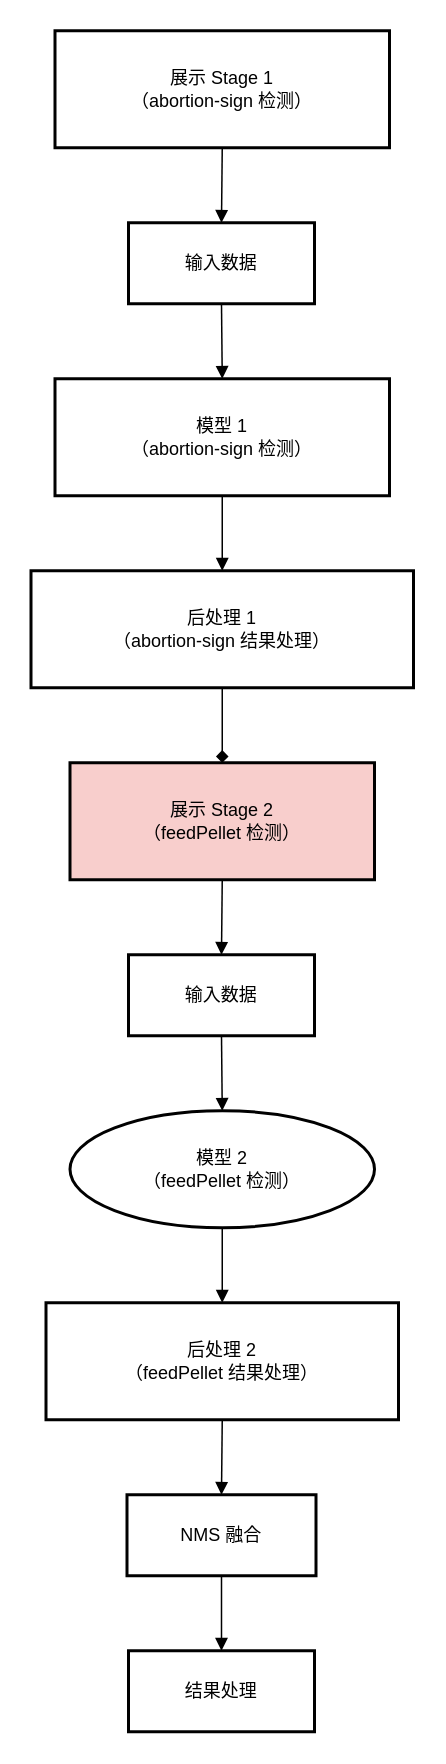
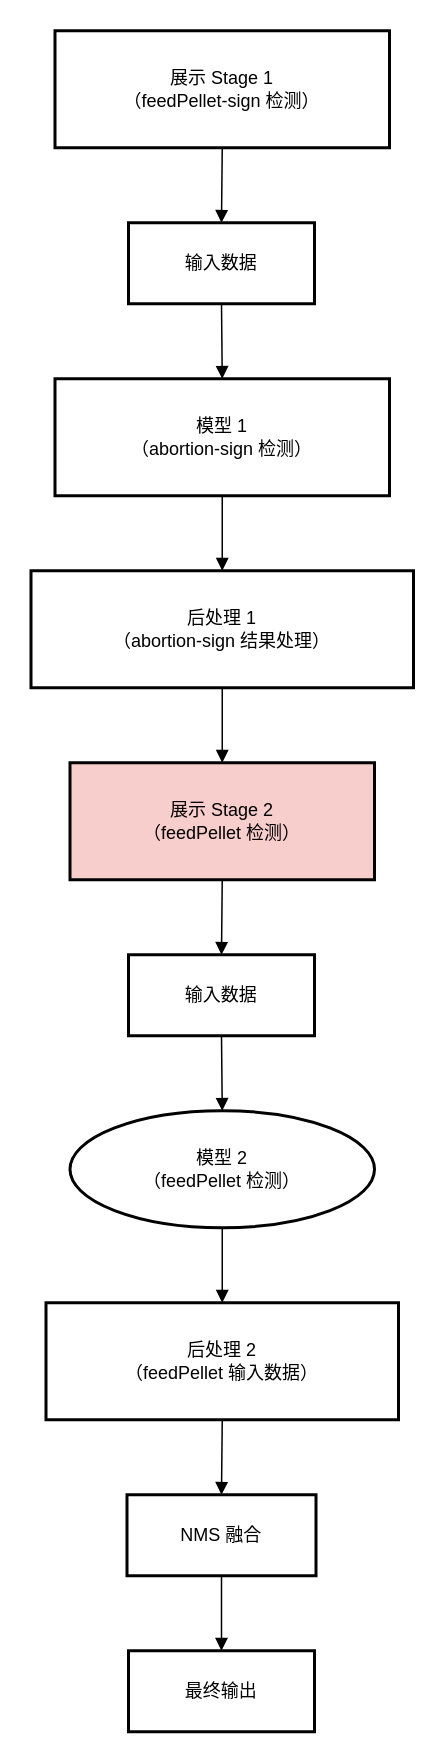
node "展示 Stage 1 （abortion-sign 检测）": label "展示 Stage 1 （abortion-sign 检测）" -> "展示 Stage 1 （feedPellet-sign 检测）"
edge "后处理 1 （abortion-sign 结果处理）" -> "展示 Stage 2 （feedPellet 检测）": arrowhead diamond -> block
node "后处理 2 （feedPellet 结果处理）": label "后处理 2 （feedPellet 结果处理）" -> "后处理 2 （feedPellet 输入数据）"
node "结果处理": label "结果处理" -> "最终输出"
